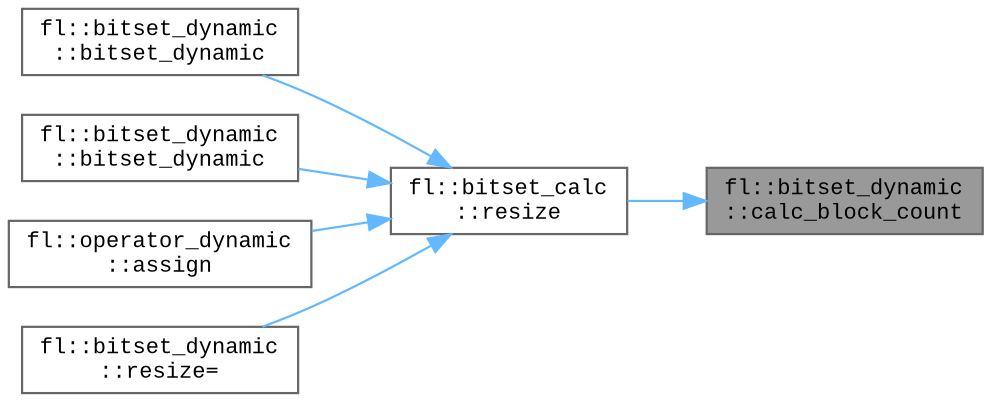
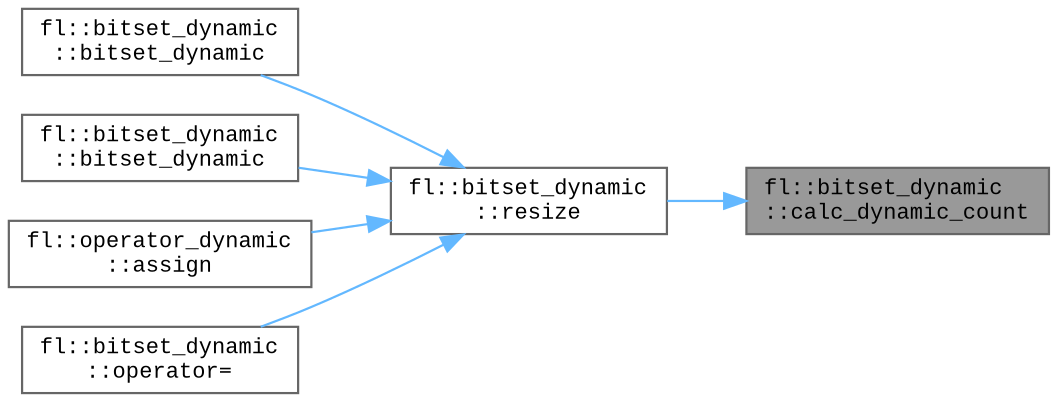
node "fl::bitset_calc ::resize": label "fl::bitset_calc ::resize" -> "fl::bitset_dynamic ::resize"
node "fl::bitset_dynamic ::calc_block_count": label "fl::bitset_dynamic ::calc_block_count" -> "fl::bitset_dynamic ::calc_dynamic_count"
node "fl::bitset_dynamic ::resize=": label "fl::bitset_dynamic ::resize=" -> "fl::bitset_dynamic ::operator="
